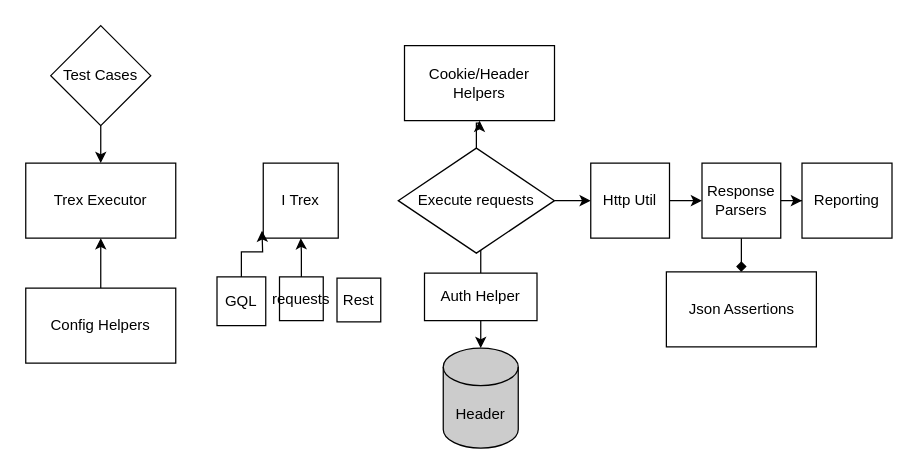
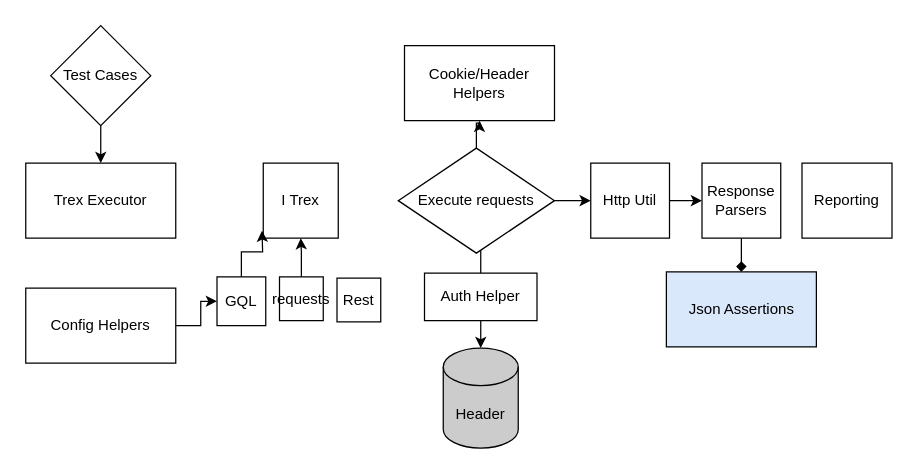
edge "Response Parsers" -> "Reporting": removed
edge "Config Helpers" -> "Trex Executor": now "Config Helpers" -> "GQL"
node "Json Assertions": fillcolor #ffffff -> #dae8fc
